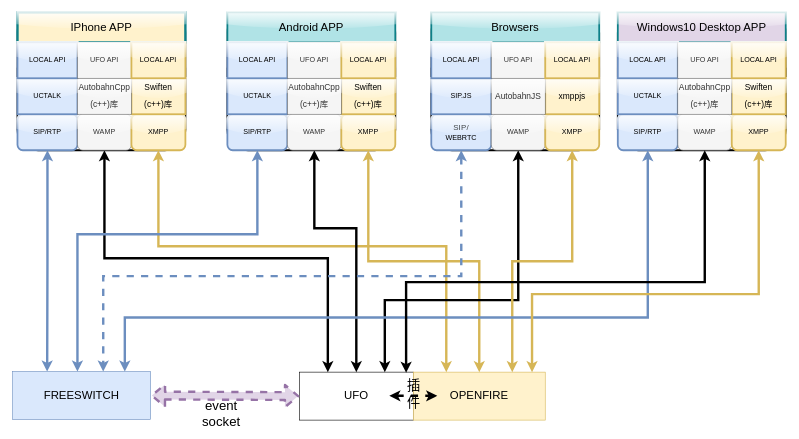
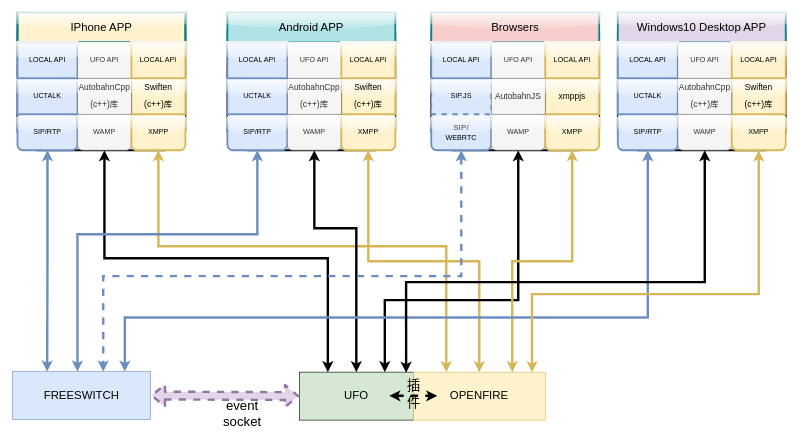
node "Browsers": fillcolor #b0e3e6 -> #f8cecc
node "SIP.JS": style solid -> dashed
node "UFO": fillcolor #ffffff -> #d5e8d4
node "event socket": moved (221, 413) -> (242, 413)
